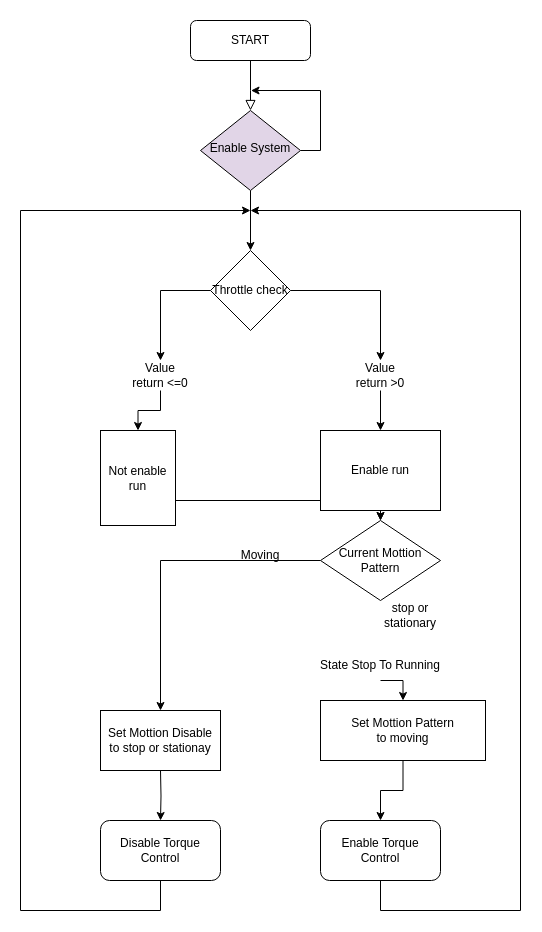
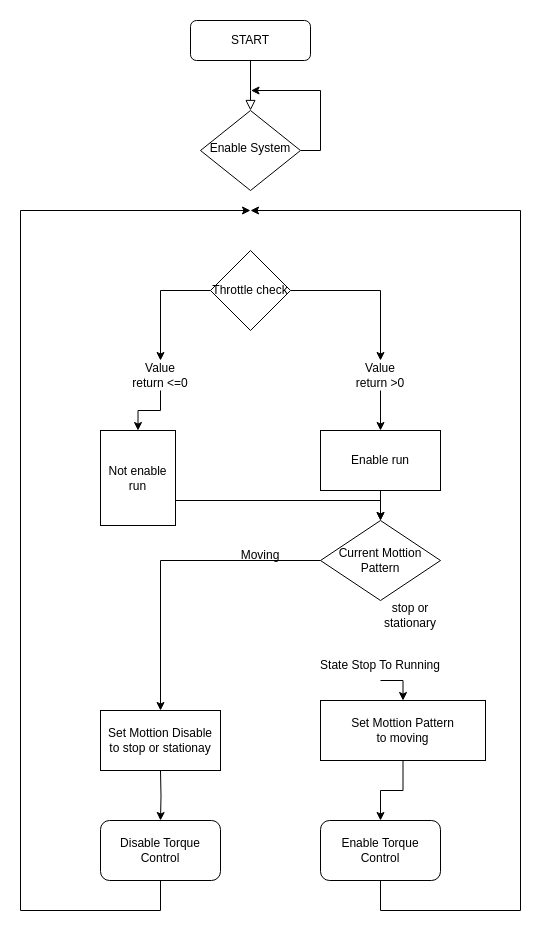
node "Enable System": fillcolor #e1d5e7 -> #ffffff
edge "Enable System" -> "Throttle check": removed
node "Enable run": size 120x80 -> 120x60
